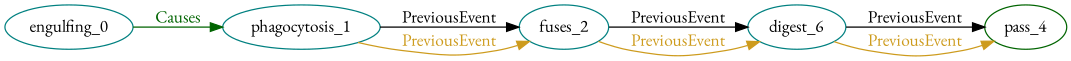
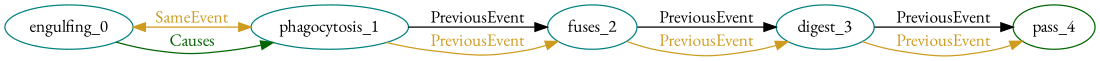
edge "engulfing_0" -- "phagocytosis_1": added, label "SameEvent"
node "digest_6": label "digest_6" -> "digest_3"
